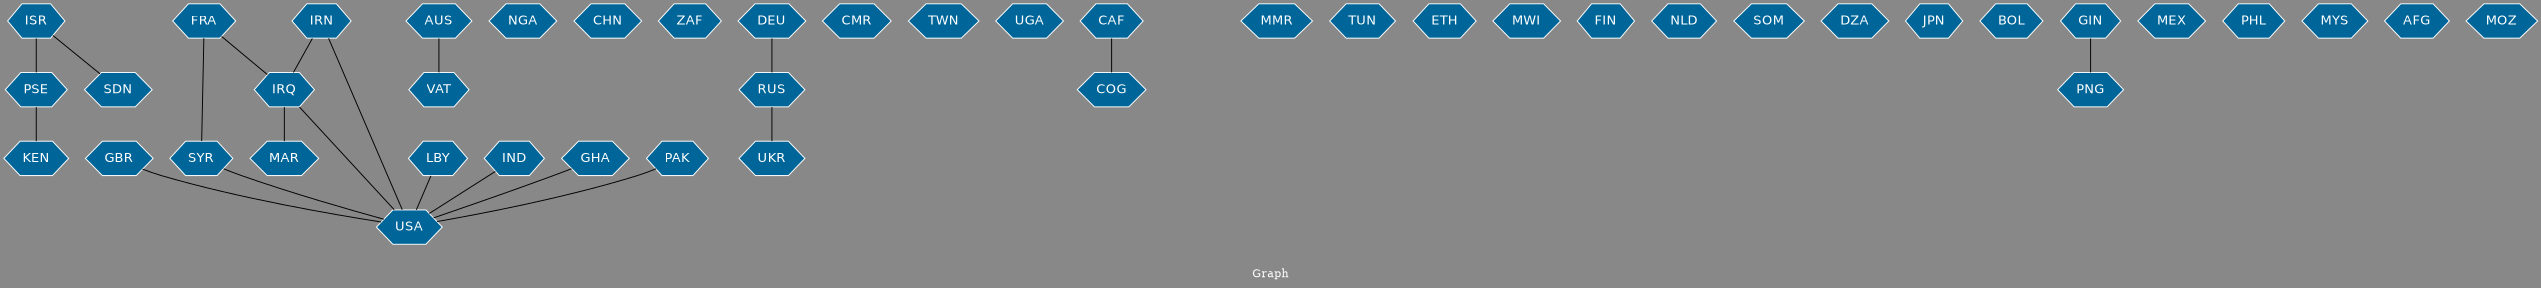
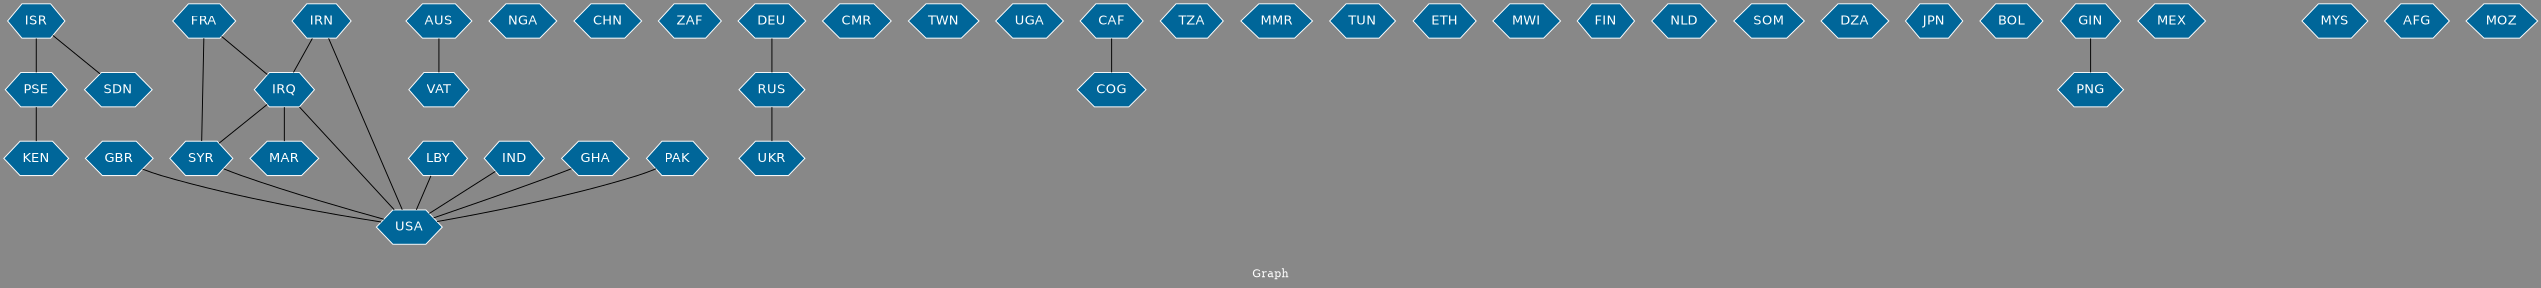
node "TZA": added
node "PHL": removed
edge "IRQ" -- "SYR": added
